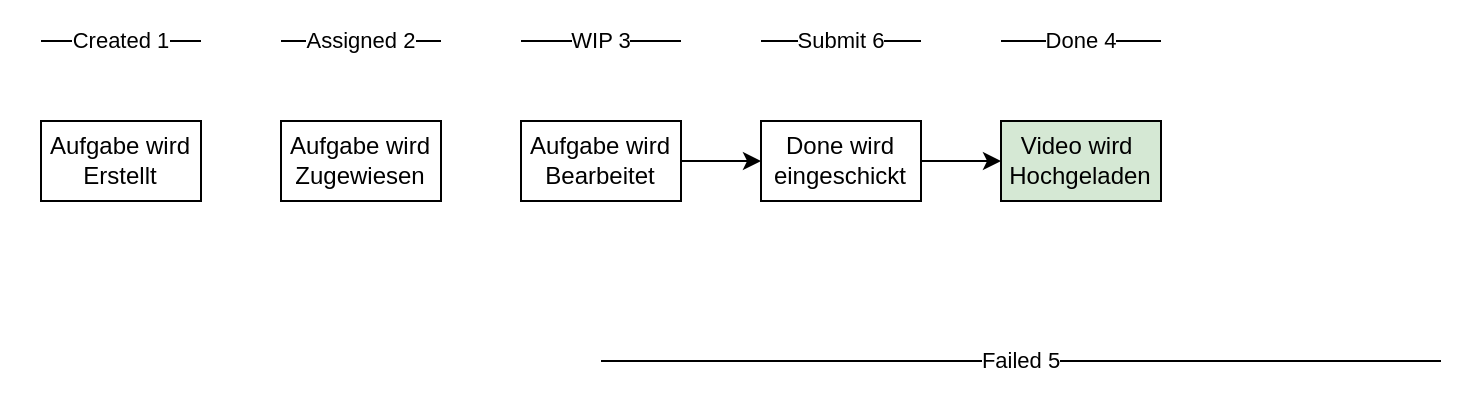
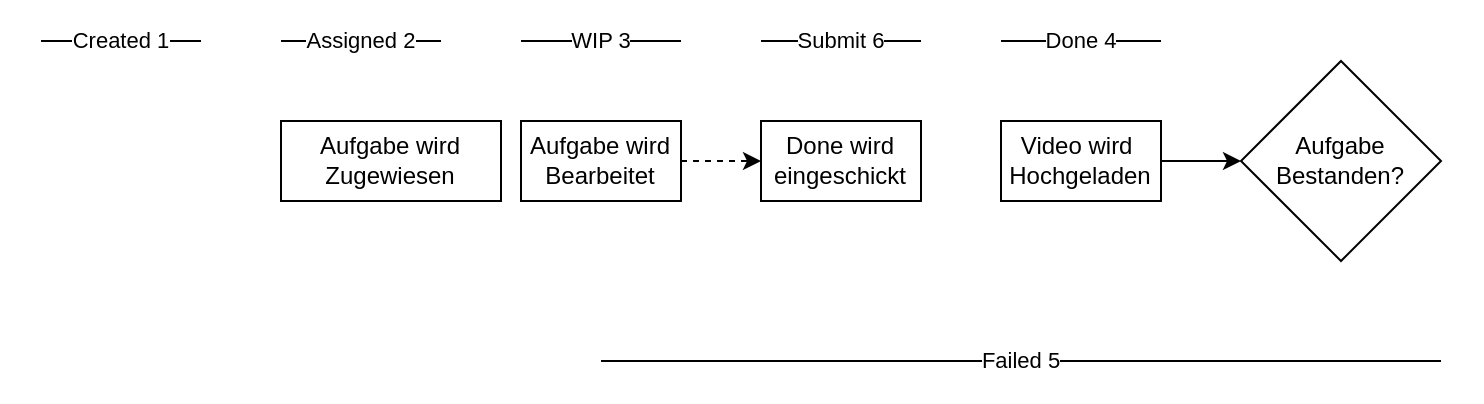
node "Aufgabe wird Erstellt": removed
node "Aufgabe wird Zugewiesen": size 160x80 -> 220x80
edge "Aufgabe wird Bearbeitet" -> "Done wird eingeschickt": style solid -> dashed
edge "Done wird eingeschickt" -> "Video wird Hochgeladen": removed
node "Video wird Hochgeladen": fillcolor #d5e8d4 -> #ffffff
edge "Video wird Hochgeladen" -> "Aufgabe Bestanden?": added
node "Aufgabe Bestanden?": added
